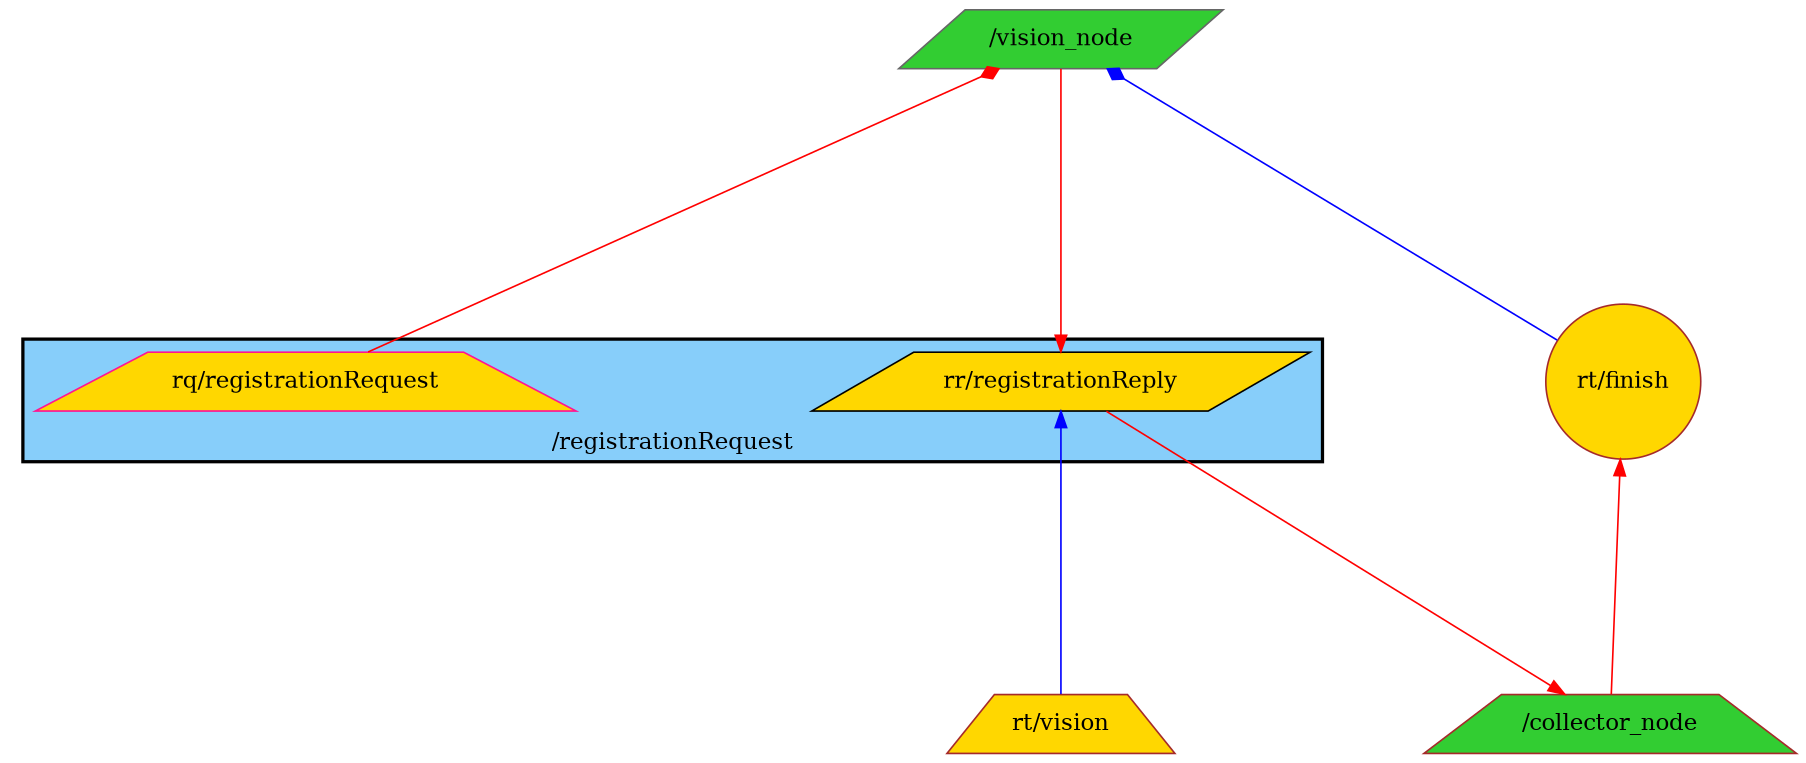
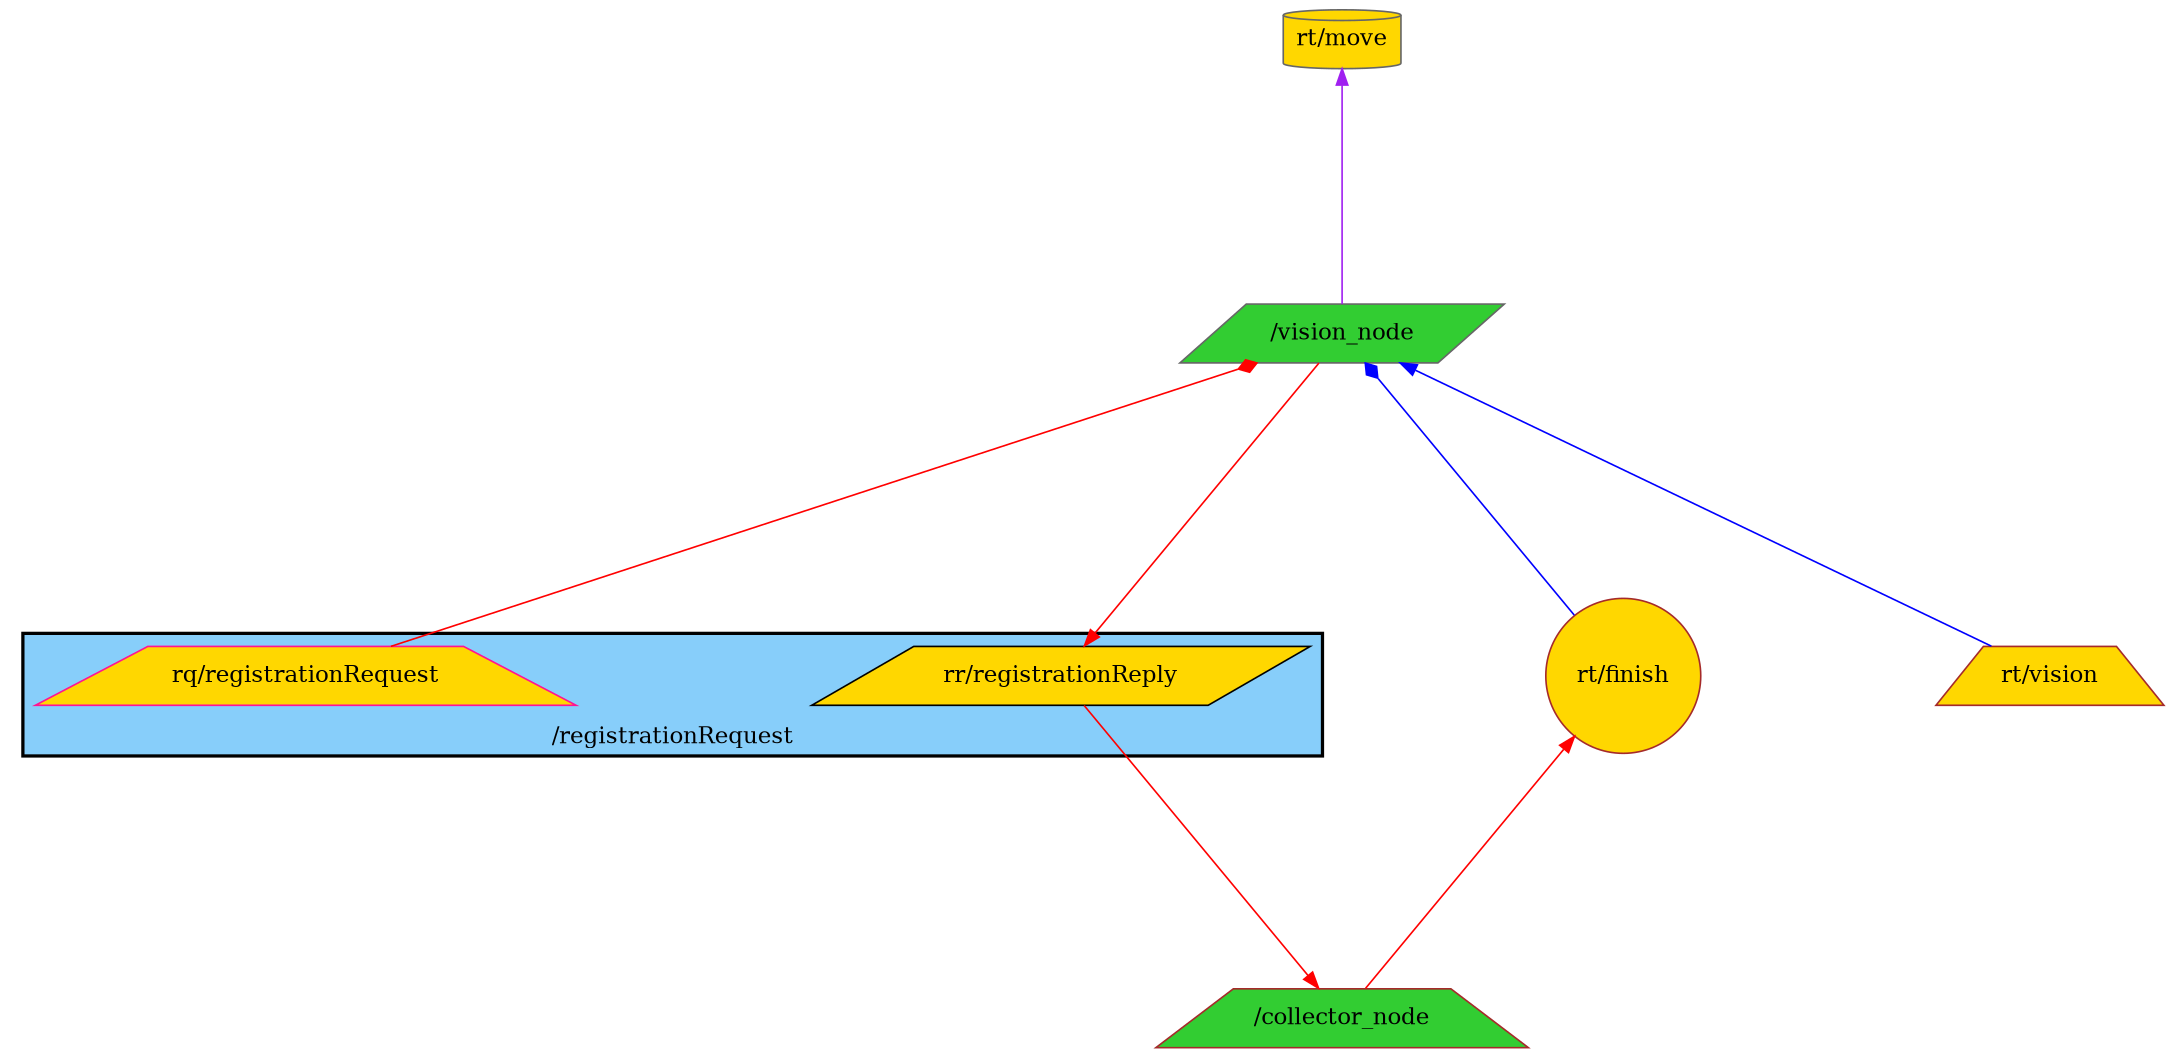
node "rt/move": added
edge "rt/vision" -> "rr/registrationReply": now "rt/vision" -> "/vision_node"
